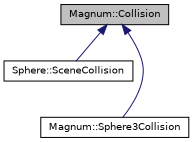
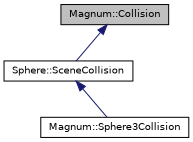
edge "Magnum::Sphere3Collision" -> "Magnum::Collision": now "Magnum::Sphere3Collision" -> "Sphere::SceneCollision"
